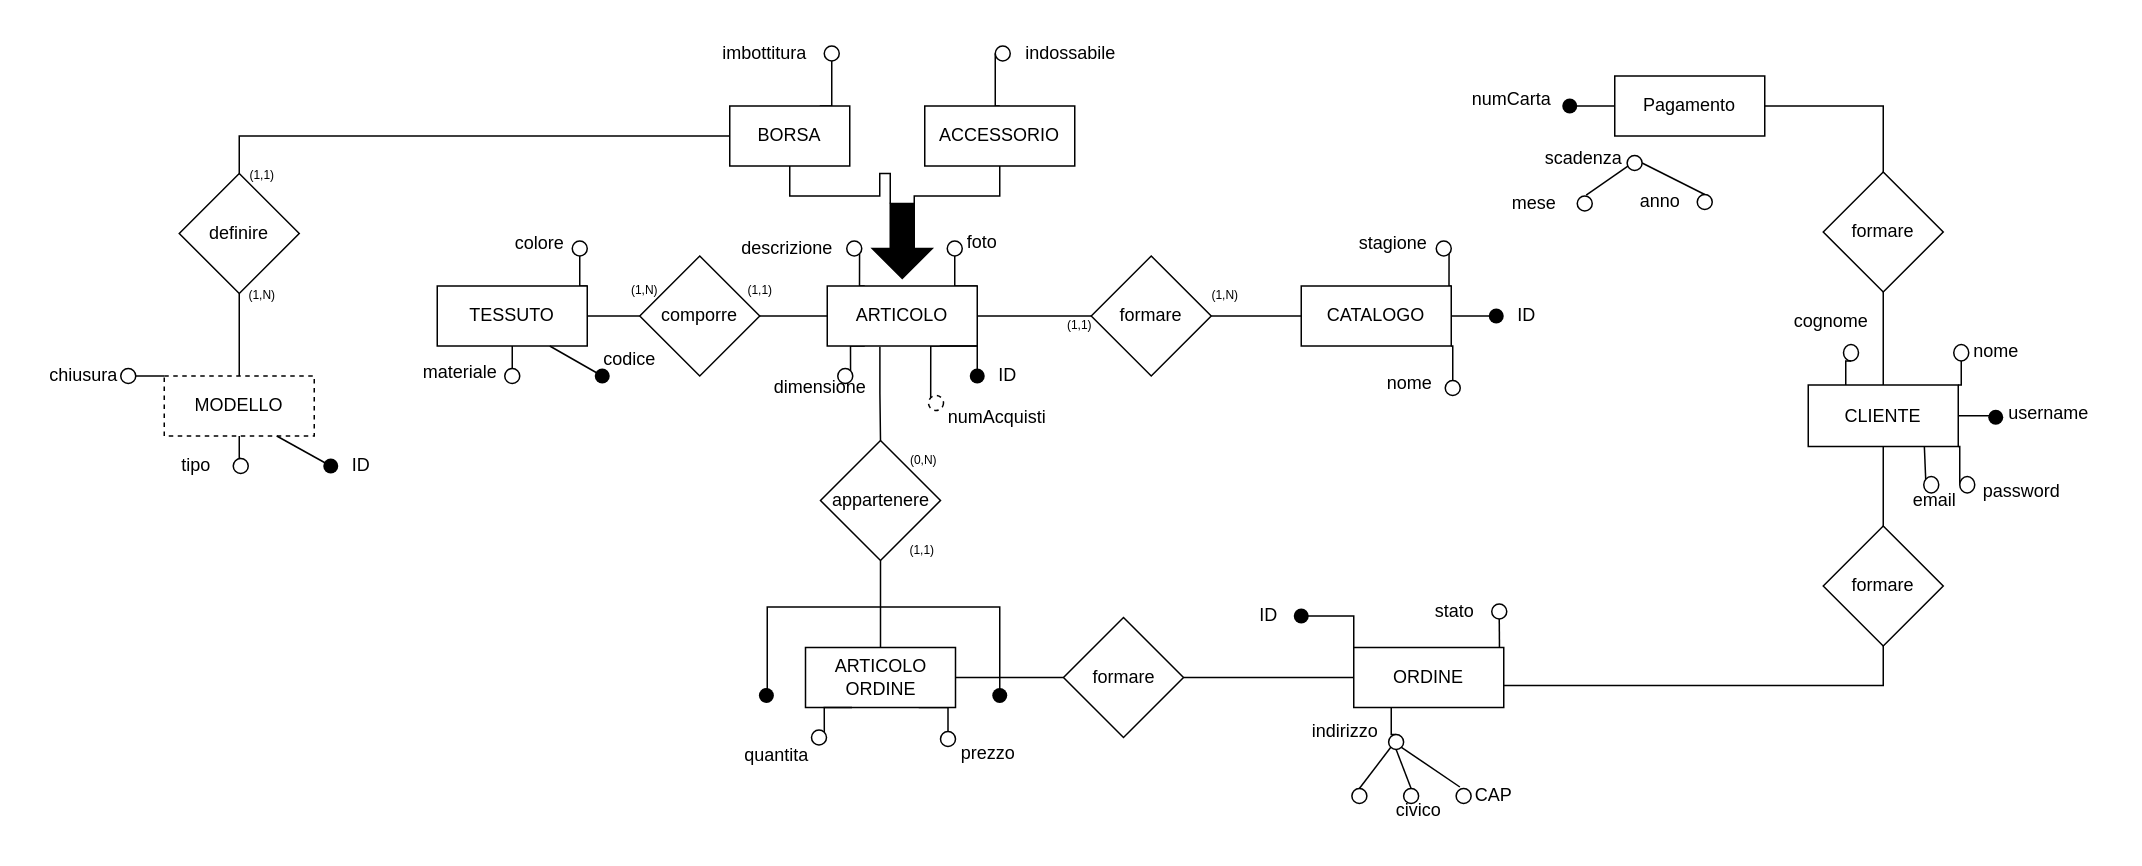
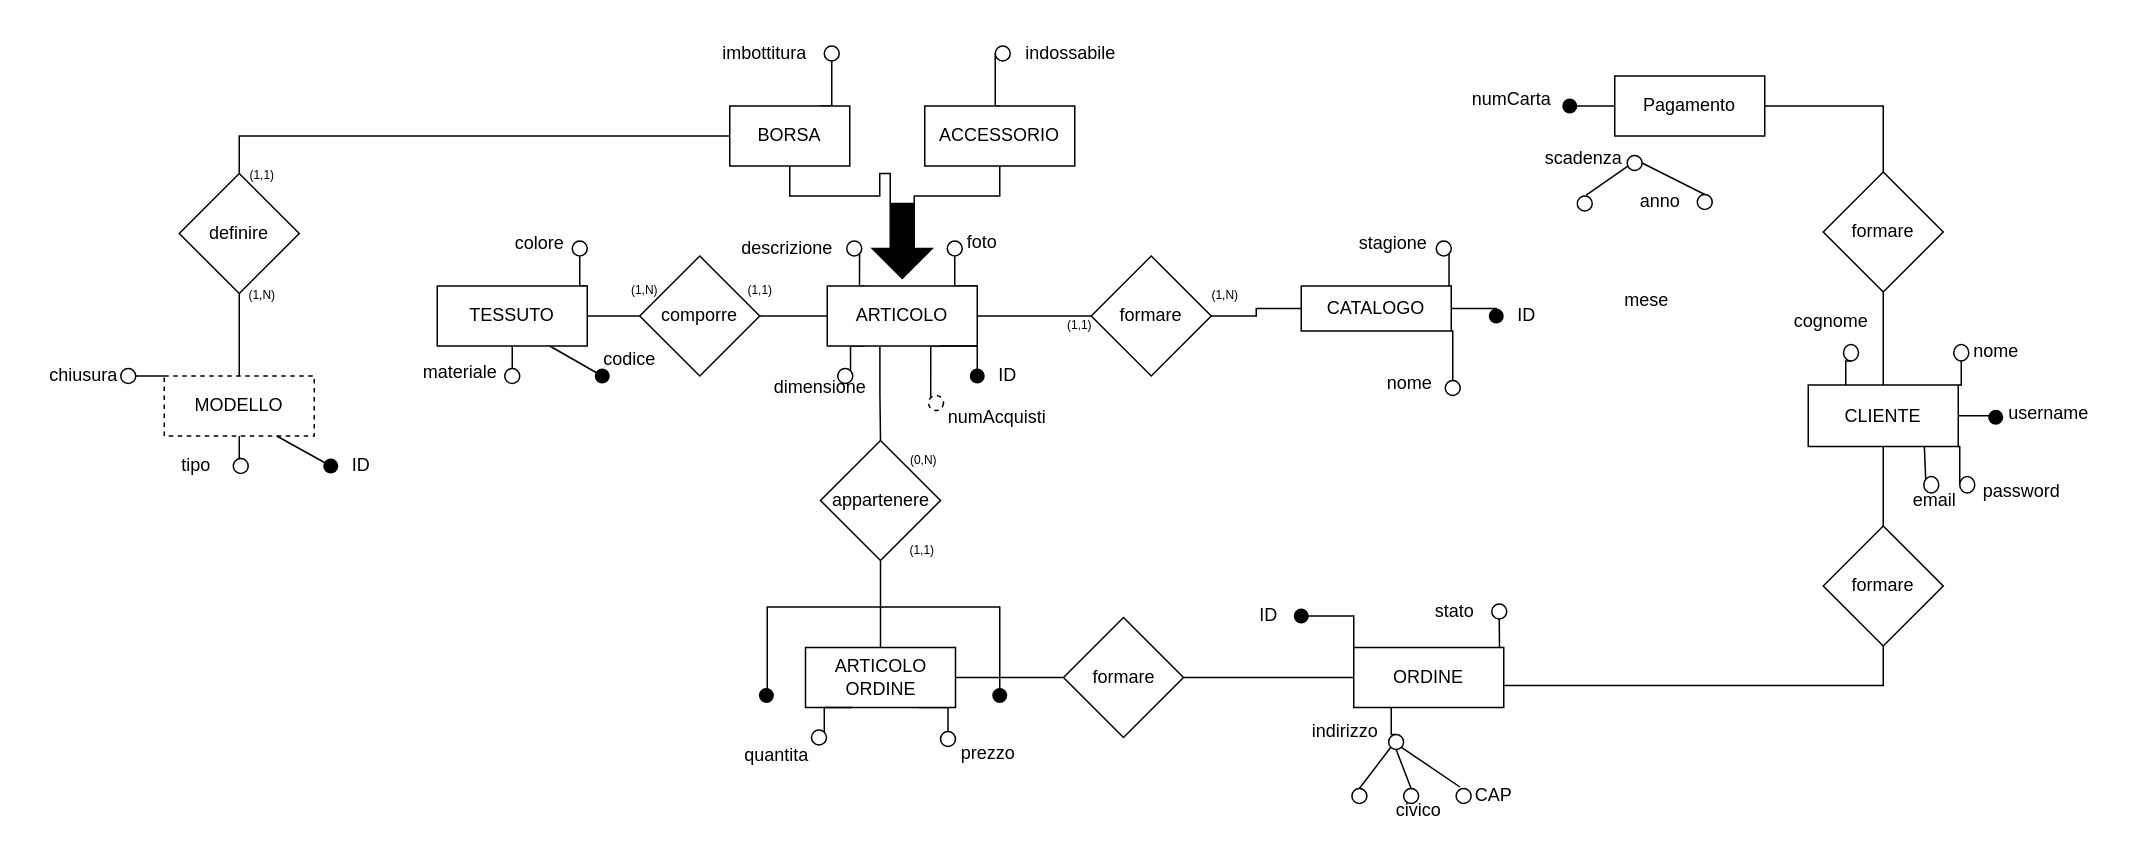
node "mese": moved (1534, 203) -> (1646, 301)
node "CATALOGO": size 150x60 -> 150x45
